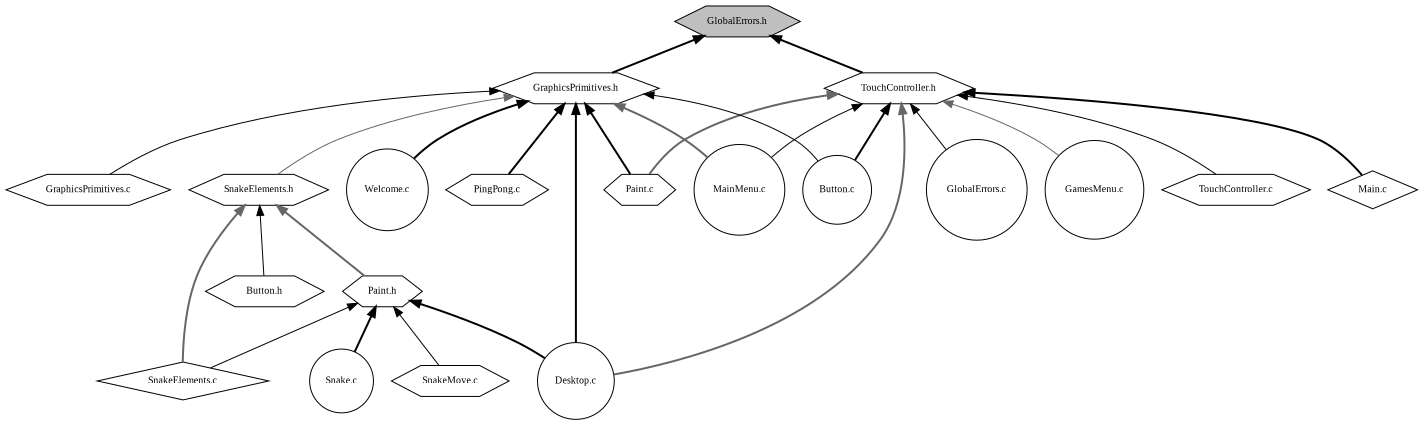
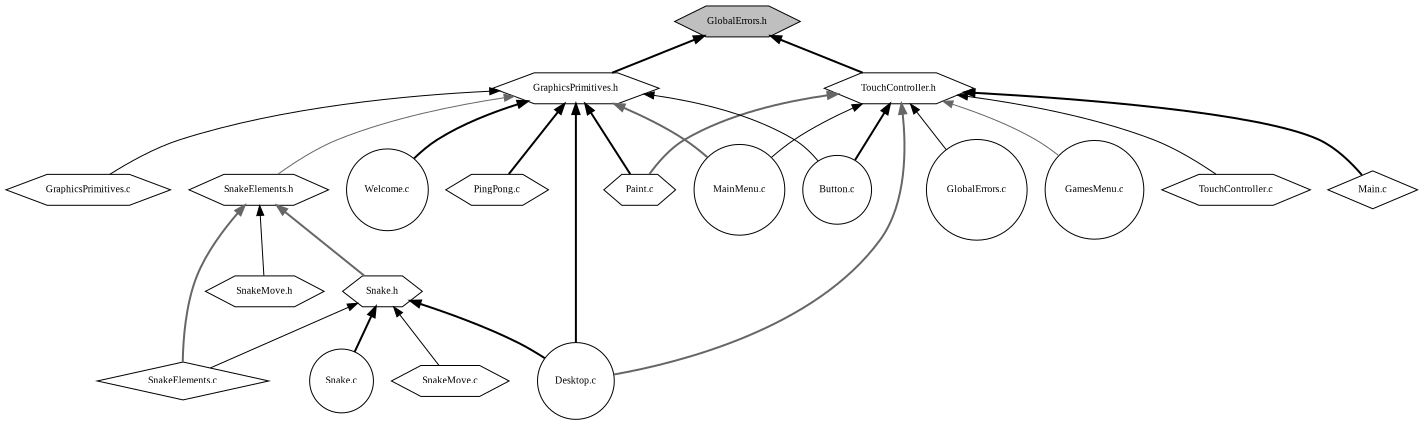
node "Button.h": label "Button.h" -> "SnakeMove.h"
node "Paint.h": label "Paint.h" -> "Snake.h"
